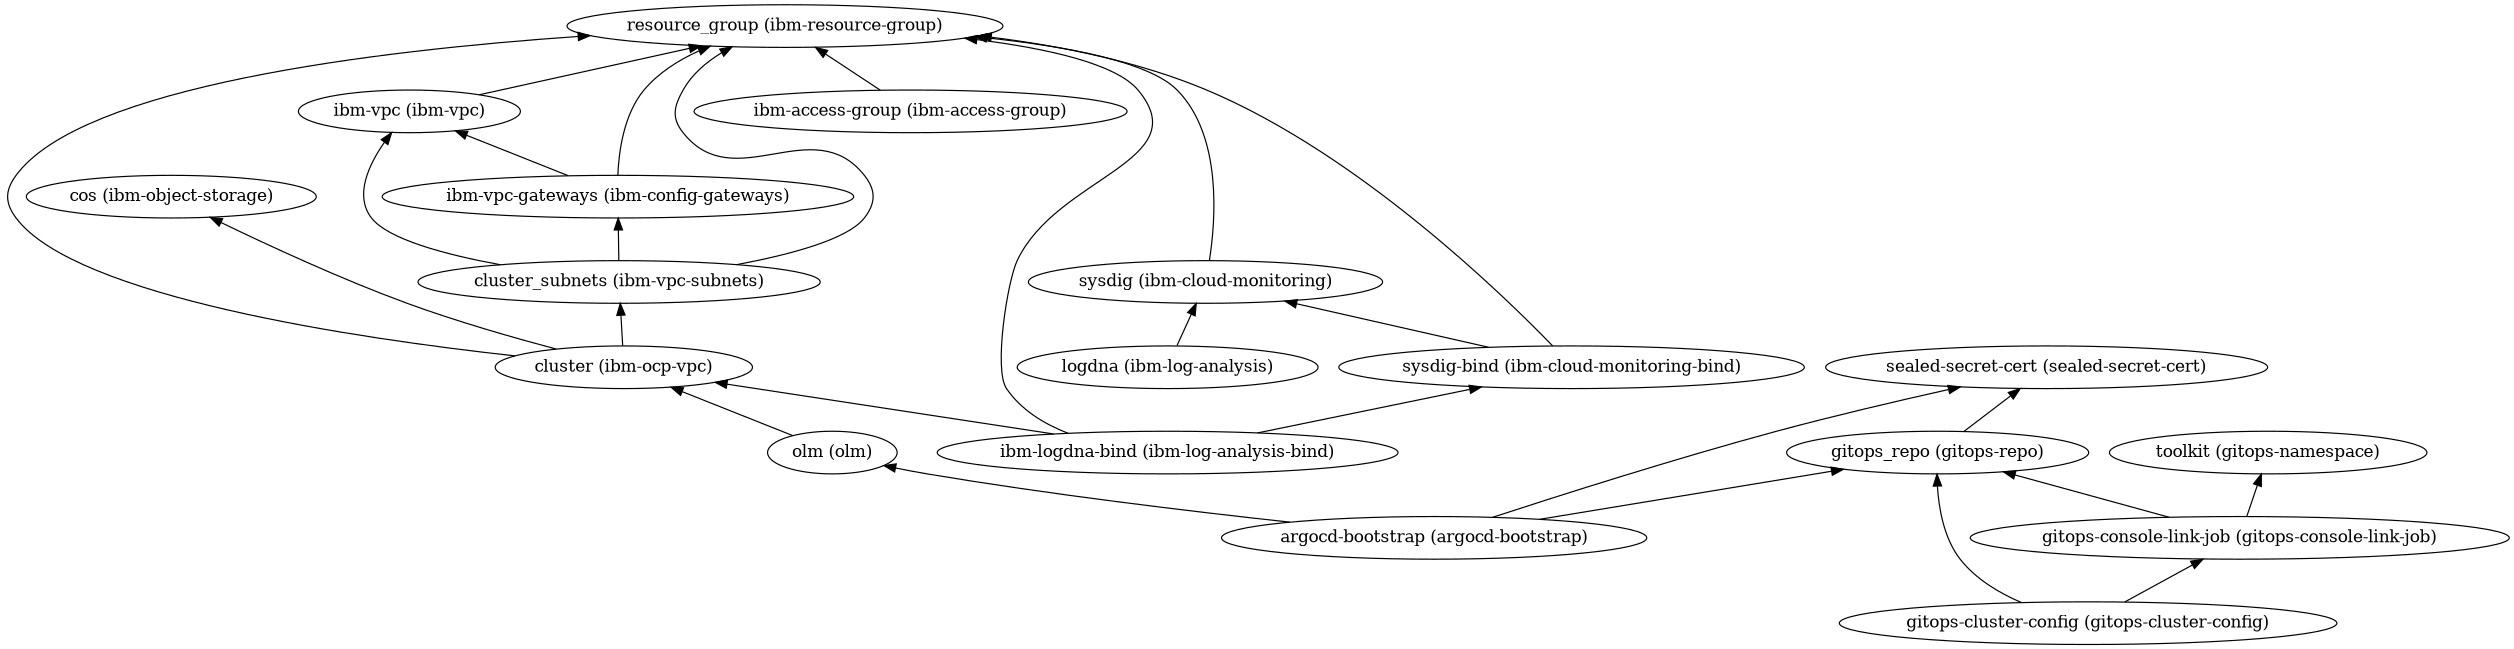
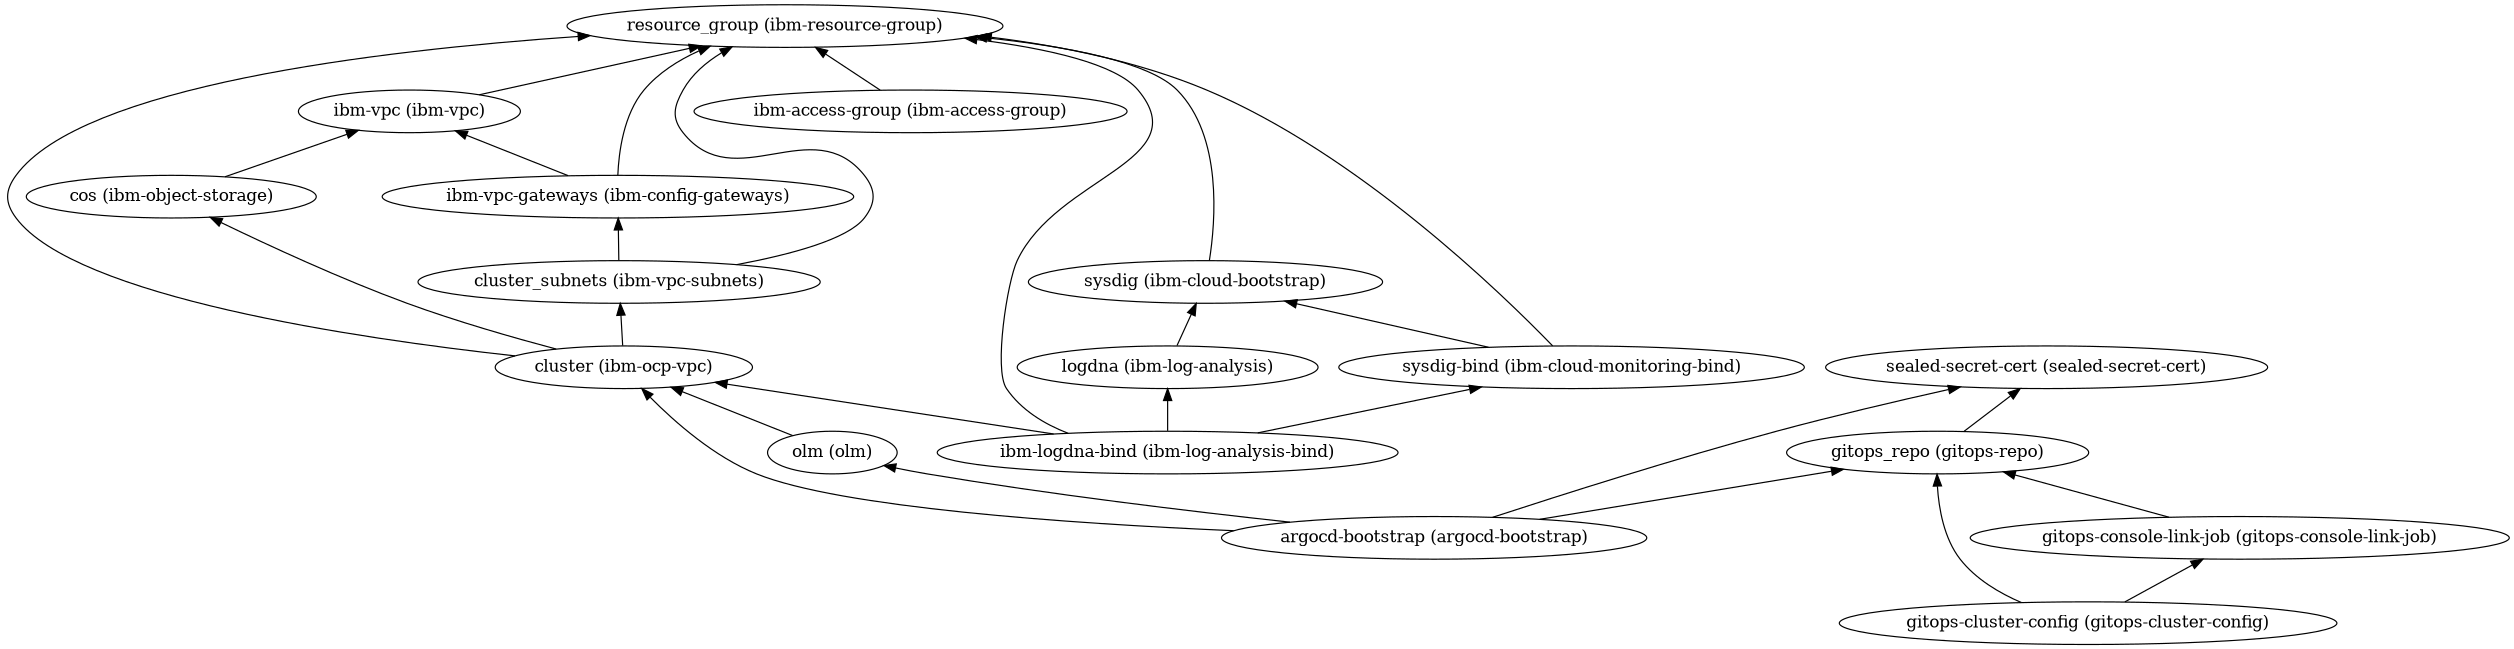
edge "cluster_subnets (ibm-vpc-subnets)" -> "ibm-vpc (ibm-vpc)": now "cos (ibm-object-storage)" -> "ibm-vpc (ibm-vpc)"
node "sysdig (ibm-cloud-monitoring)": label "sysdig (ibm-cloud-monitoring)" -> "sysdig (ibm-cloud-bootstrap)"
edge "ibm-logdna-bind (ibm-log-analysis-bind)" -> "logdna (ibm-log-analysis)": added
node "toolkit (gitops-namespace)": removed
edge "argocd-bootstrap (argocd-bootstrap)" -> "cluster (ibm-ocp-vpc)": added
